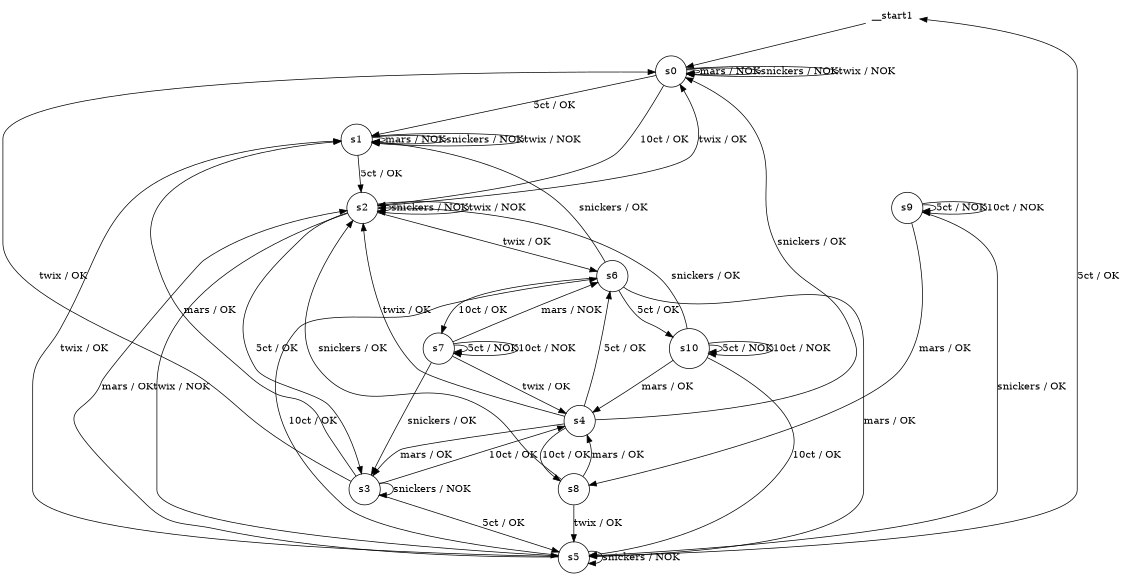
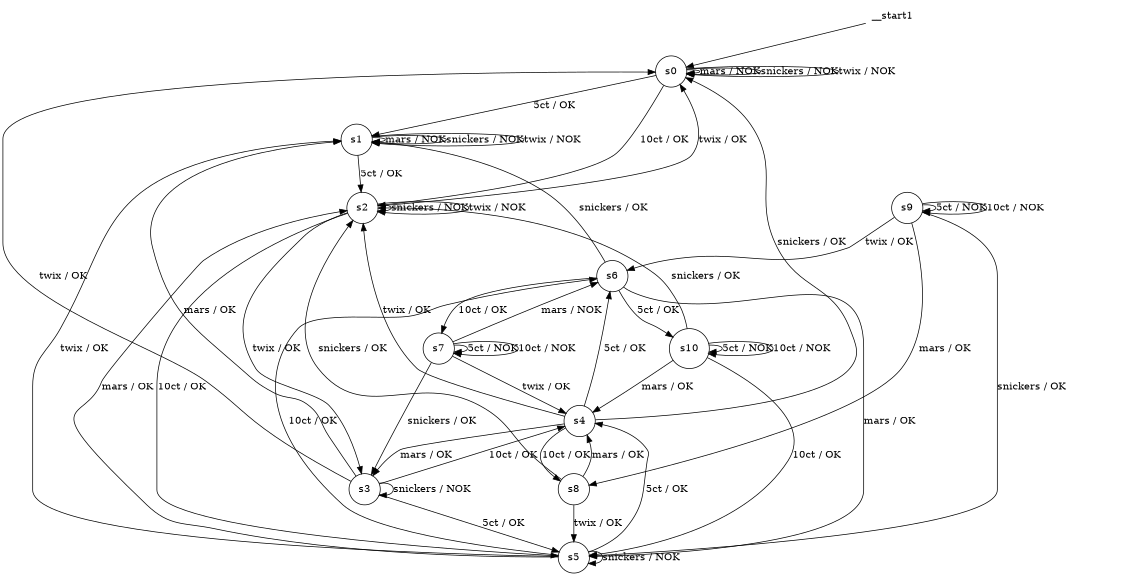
edge "s2" -> "s6": now "s9" -> "s6"
edge "s2" -> "s3": label "5ct / OK" -> "twix / OK"
edge "s2" -> "s5": label "twix / NOK" -> "10ct / OK"
edge "s5" -> "__start1": now "s5" -> "s4"
